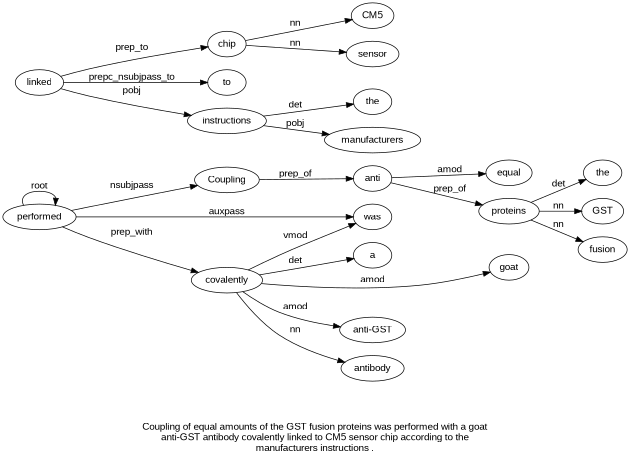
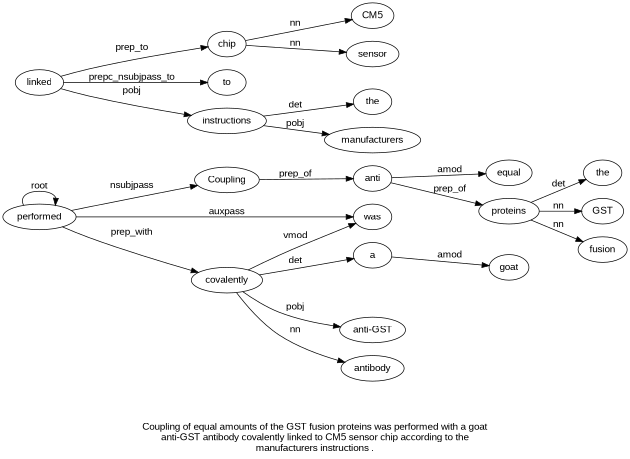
edge "covalently" -> "goat": now "a" -> "goat"
edge "covalently" -> "anti-GST": label "amod" -> "pobj"
